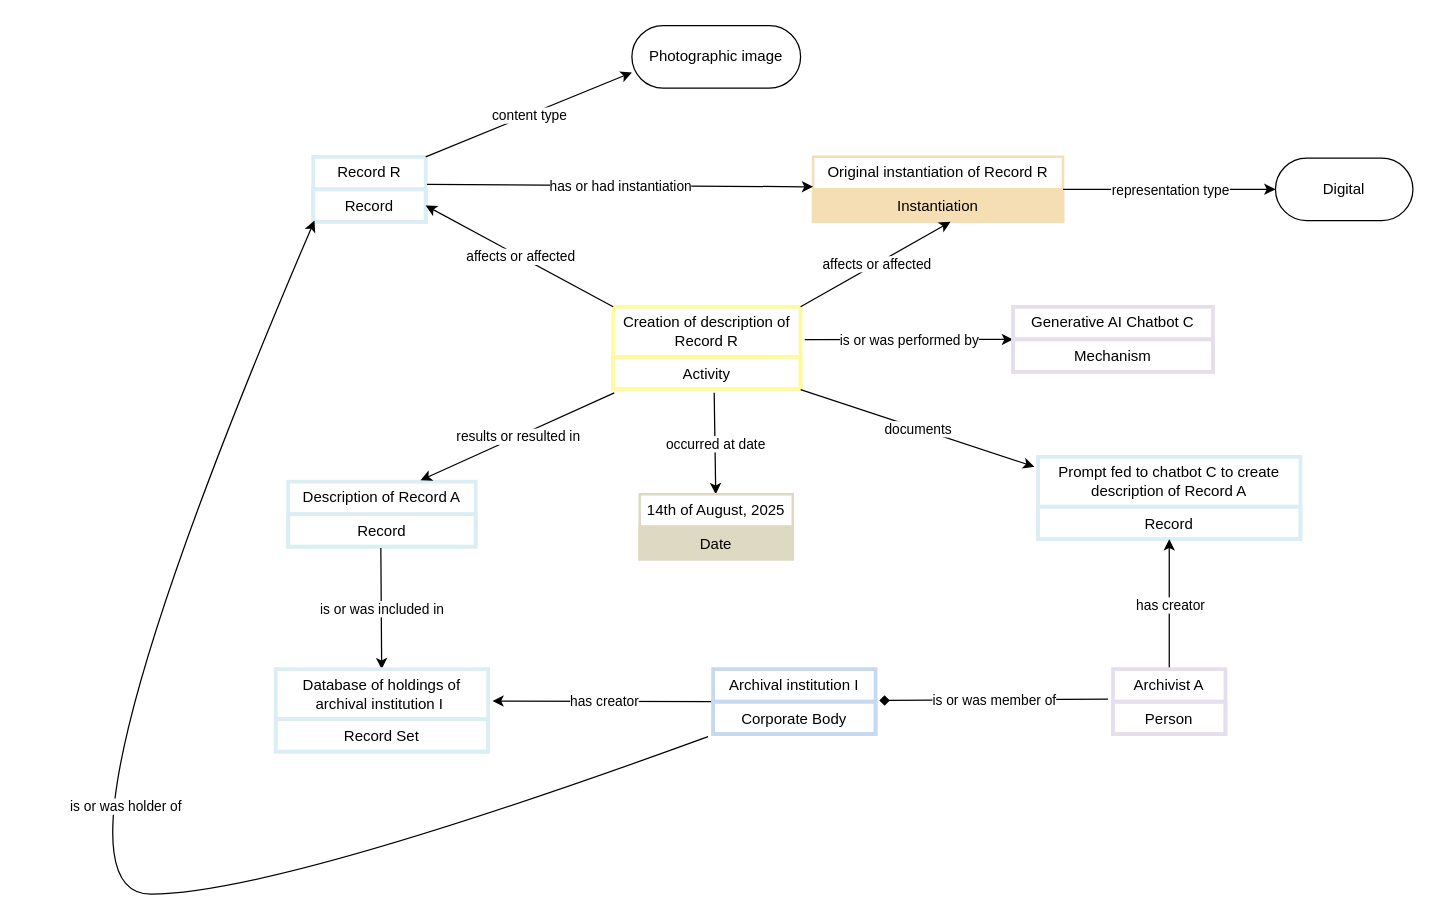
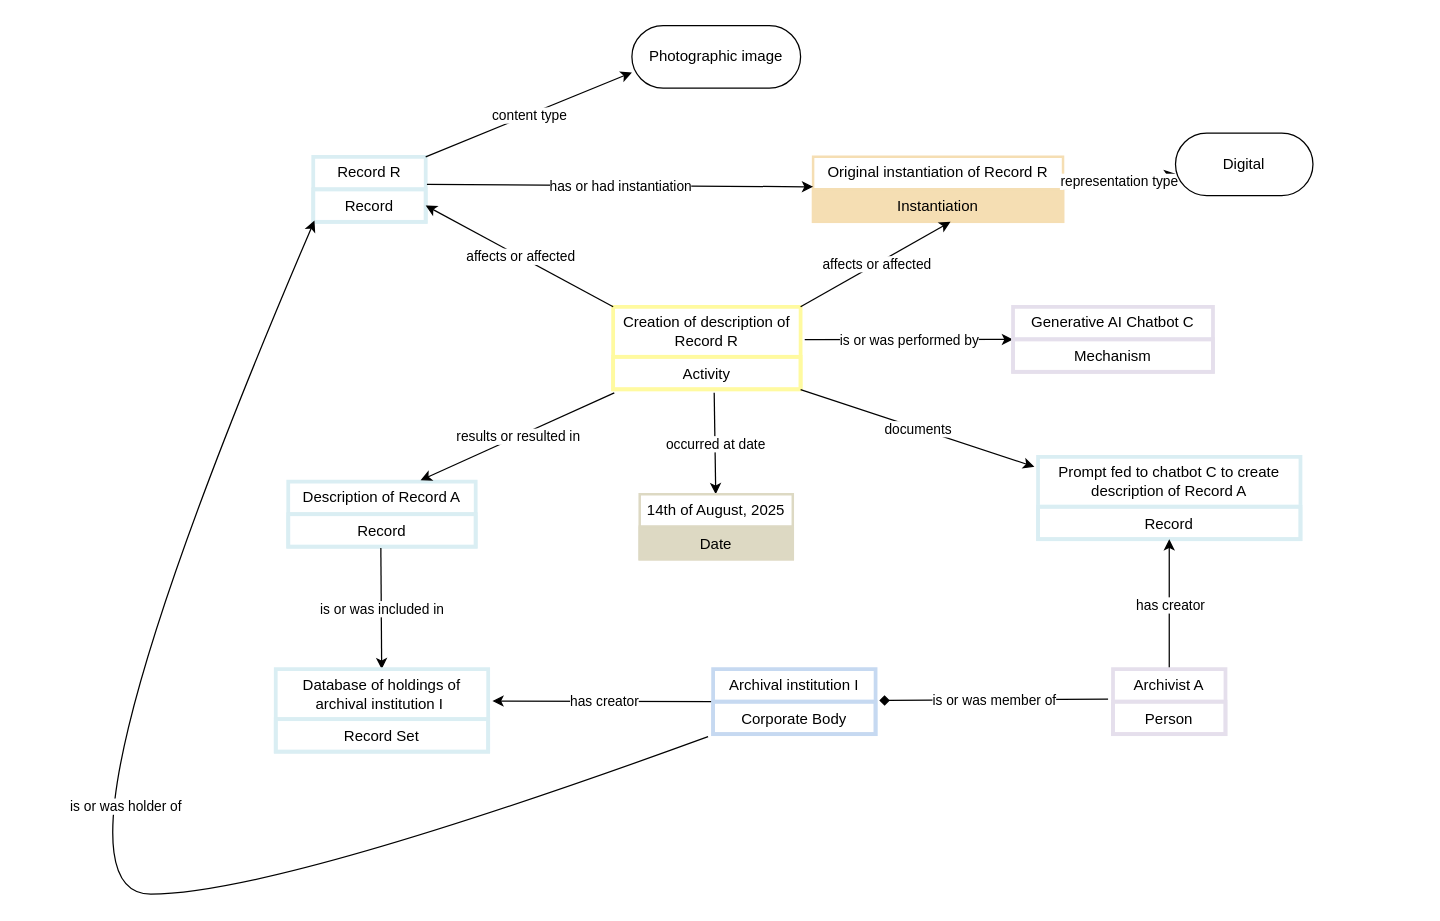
node "Digital": moved (1344, 189) -> (1244, 164)
